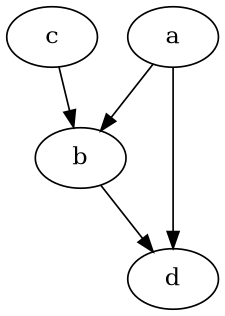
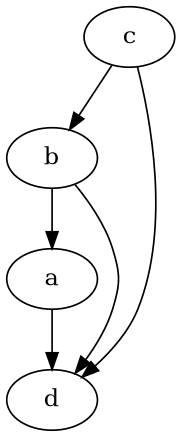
edge "a" -> "b": reversed
edge "c" -> "d": added
